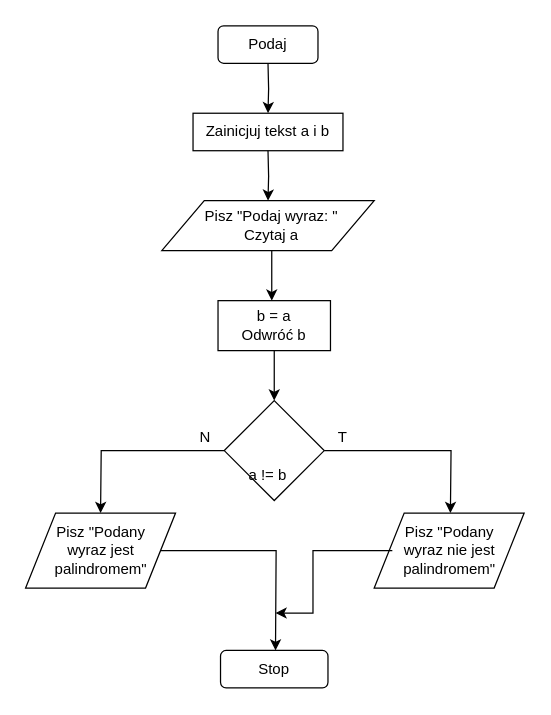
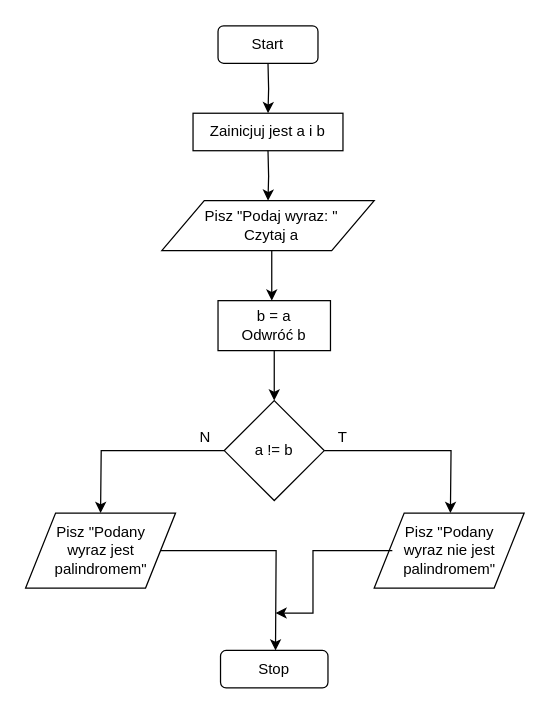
node "Podaj": label "Podaj" -> "Start"
node "Zainicjuj tekst a i b": label "Zainicjuj tekst a i b" -> "Zainicjuj jest a i b"
node "a != b": moved (268, 476) -> (274, 451)
